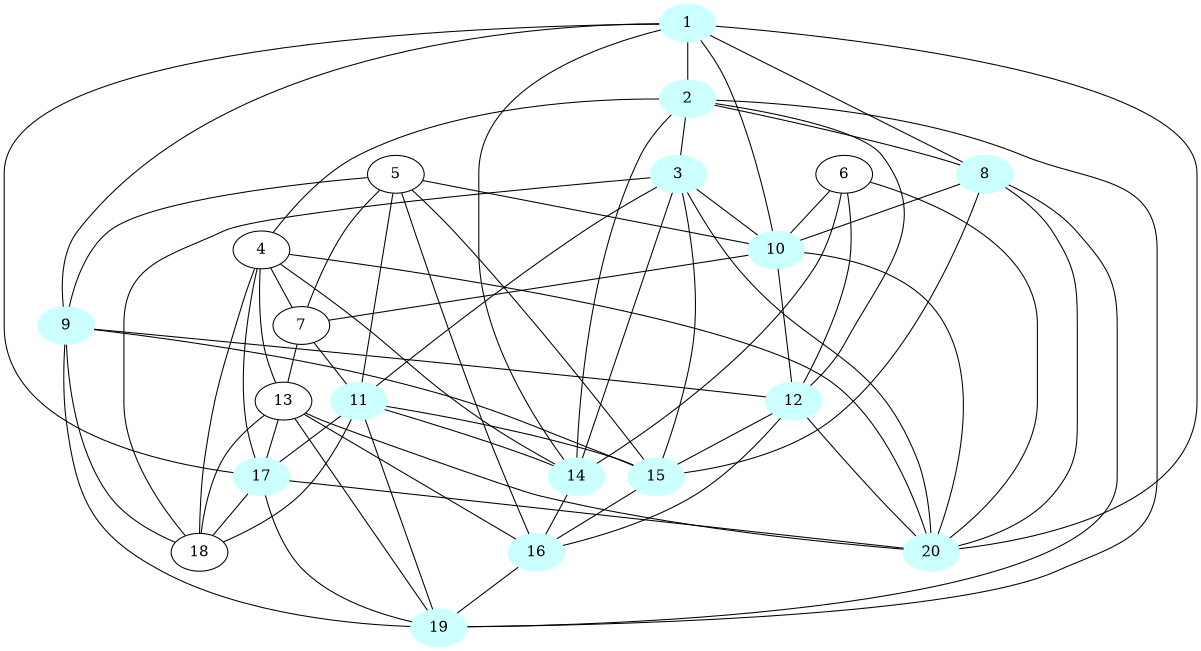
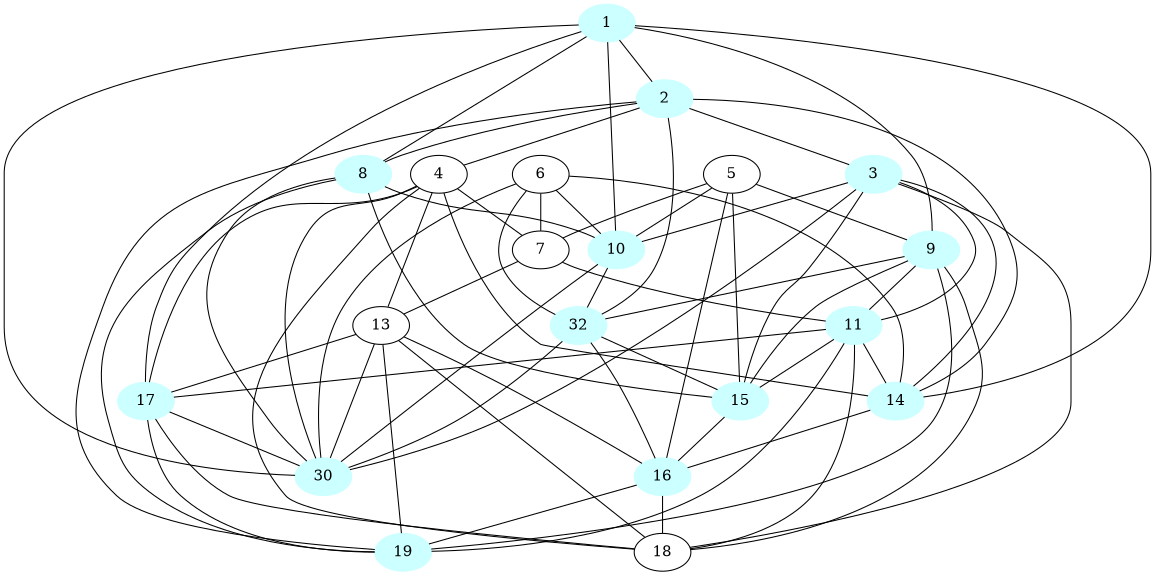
edge "10" -- "7": now "6" -- "7"
edge "5" -- "11": now "9" -- "11"
node "12": label "12" -> "32"
edge "16" -- "18": added
node "20": label "20" -> "30"
